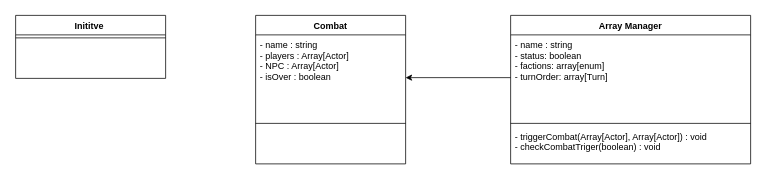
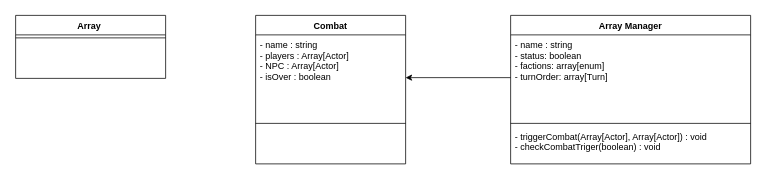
node "Inititve": label "Inititve" -> "Array"
